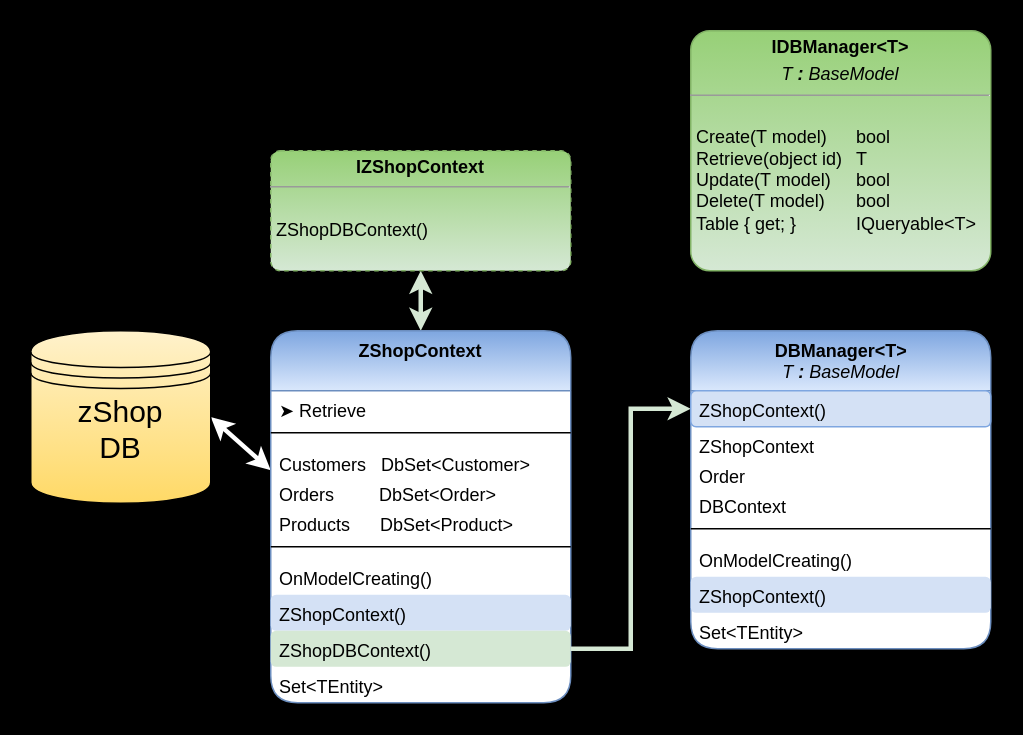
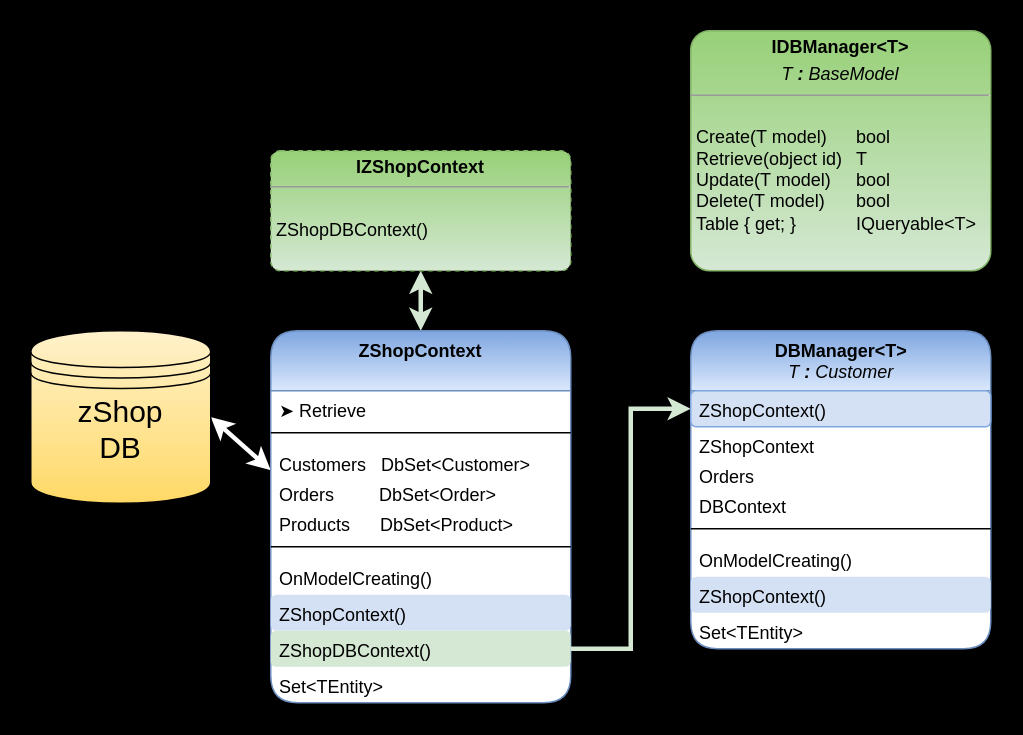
node "DBManager<T> T : BaseModel": label "DBManager<T> T : BaseModel" -> "DBManager<T> T : Customer"
node "Order": label "Order" -> "Orders"
